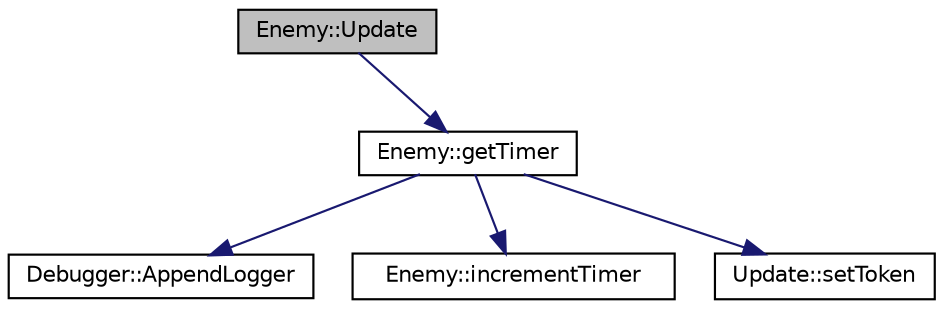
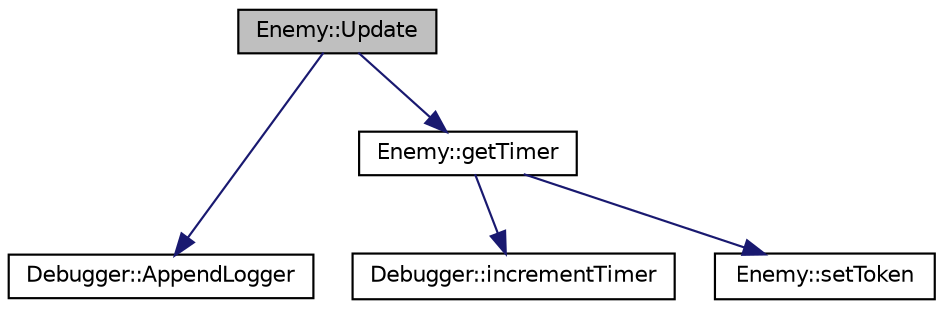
edge "Enemy::getTimer" -> "Debugger::AppendLogger": now "Enemy::Update" -> "Debugger::AppendLogger"
node "Enemy::incrementTimer": label "Enemy::incrementTimer" -> "Debugger::incrementTimer"
node "Update::setToken": label "Update::setToken" -> "Enemy::setToken"
